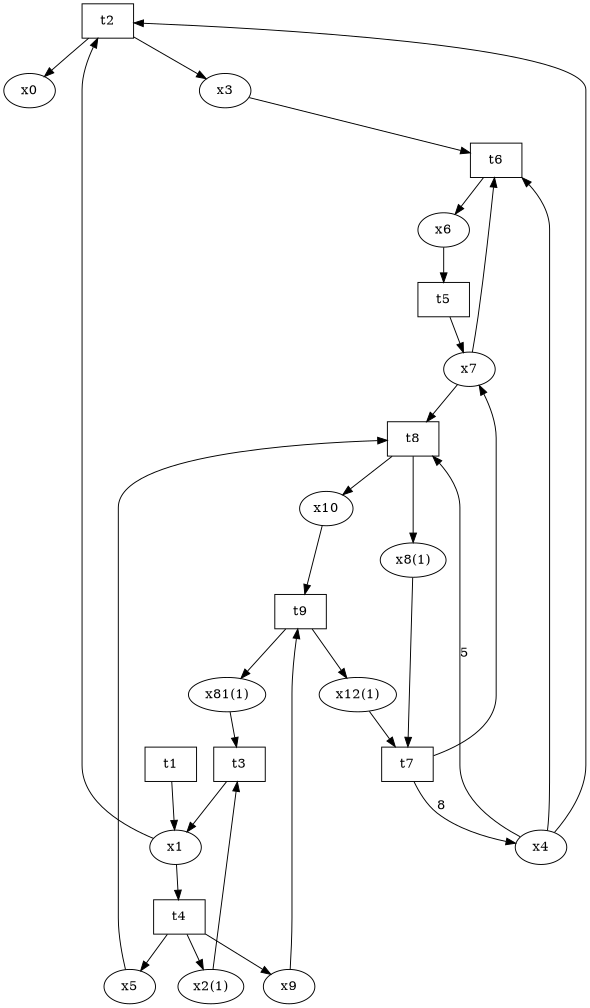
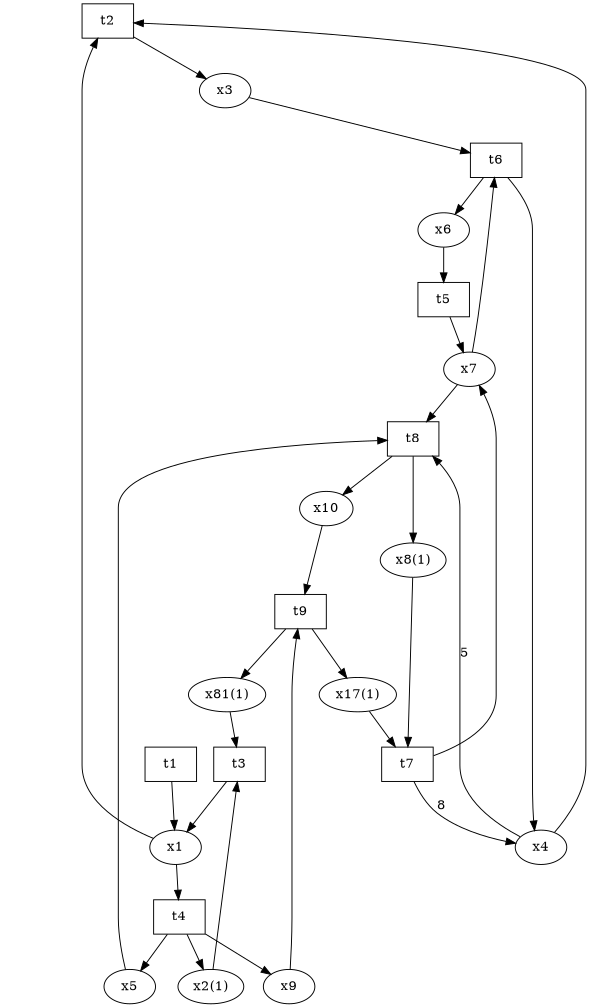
node "x0": removed
edge "x4" -> "t6": reversed
node "x12(1)": label "x12(1)" -> "x17(1)"
